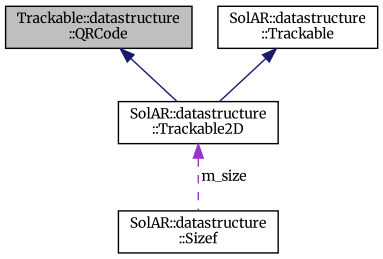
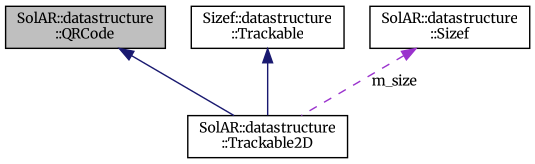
node "Trackable::datastructure ::QRCode": label "Trackable::datastructure ::QRCode" -> "SolAR::datastructure ::QRCode"
node "SolAR::datastructure ::Trackable": label "SolAR::datastructure ::Trackable" -> "Sizef::datastructure ::Trackable"
edge "SolAR::datastructure ::Sizef" -> "SolAR::datastructure ::Trackable2D": reversed
